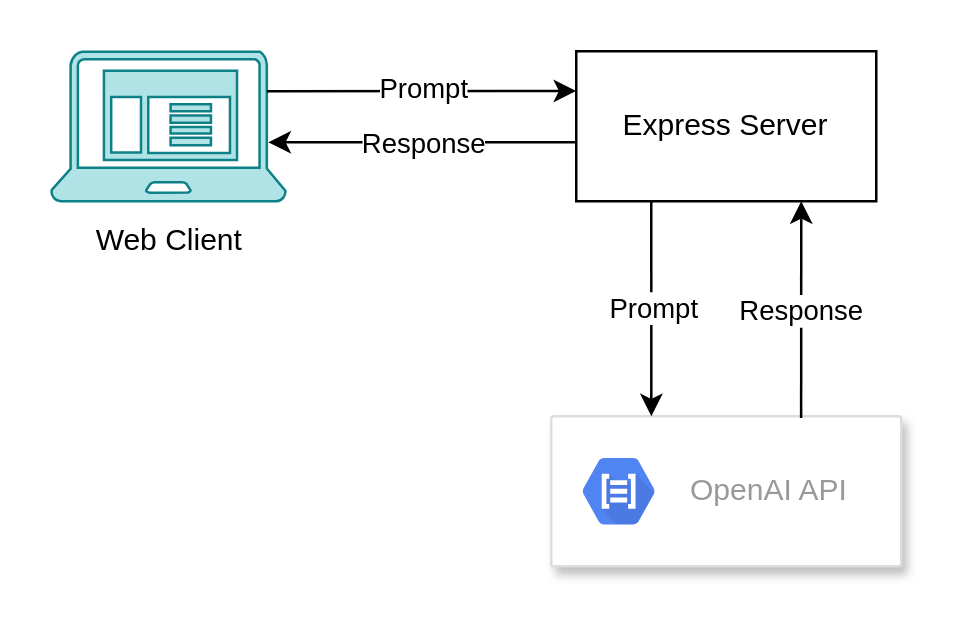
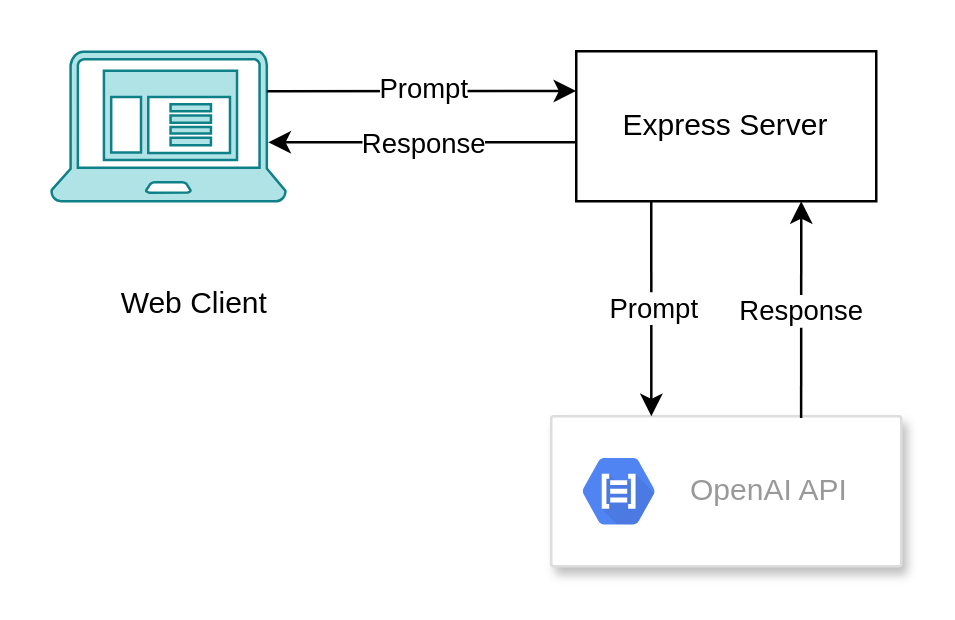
node "Web Client": moved (168, 241) -> (193, 304)
